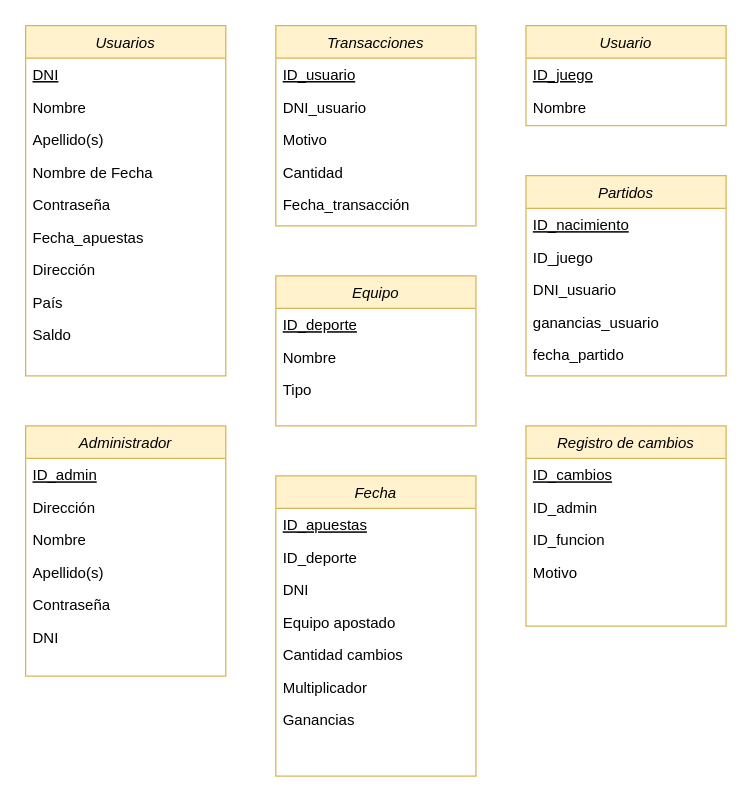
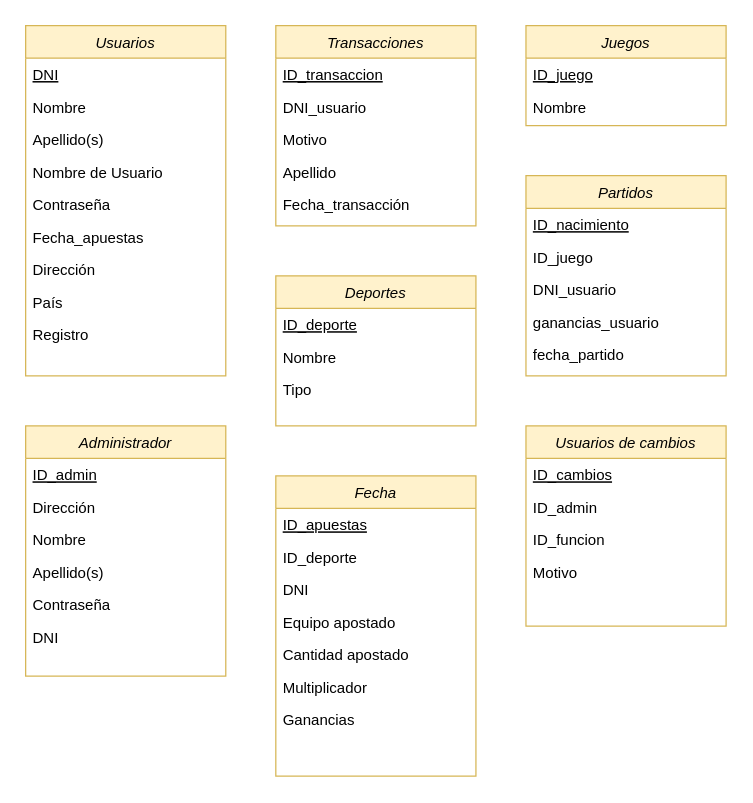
node "Usuario": label "Usuario" -> "Juegos"
node "ID_usuario": label "ID_usuario" -> "ID_transaccion"
node "Nombre de Fecha": label "Nombre de Fecha" -> "Nombre de Usuario"
node "Cantidad": label "Cantidad" -> "Apellido"
node "Equipo": label "Equipo" -> "Deportes"
node "Saldo": label "Saldo" -> "Registro"
node "Registro de cambios": label "Registro de cambios" -> "Usuarios de cambios"
node "Cantidad cambios": label "Cantidad cambios" -> "Cantidad apostado"
